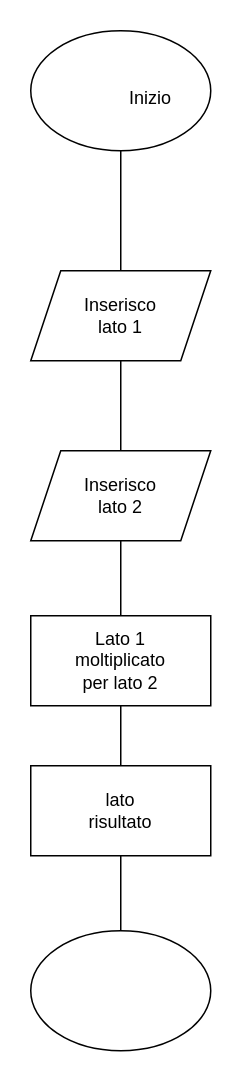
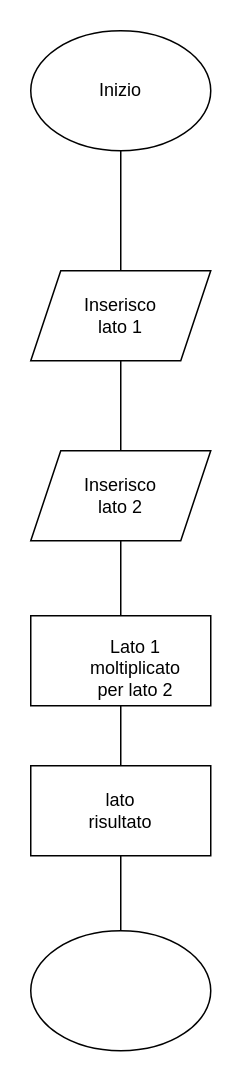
node "Inizio": moved (151, 98) -> (121, 91)
node "Lato 1 moltiplicato per lato 2": moved (121, 661) -> (136, 668)
